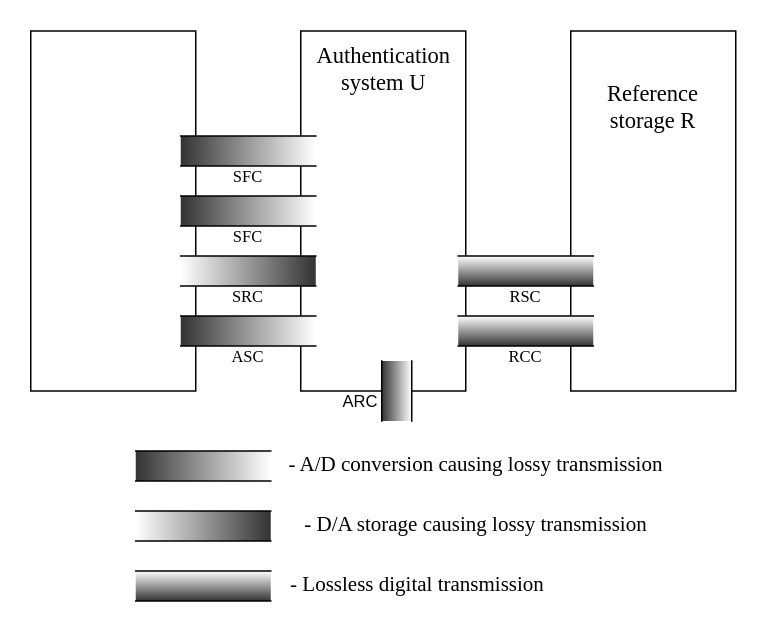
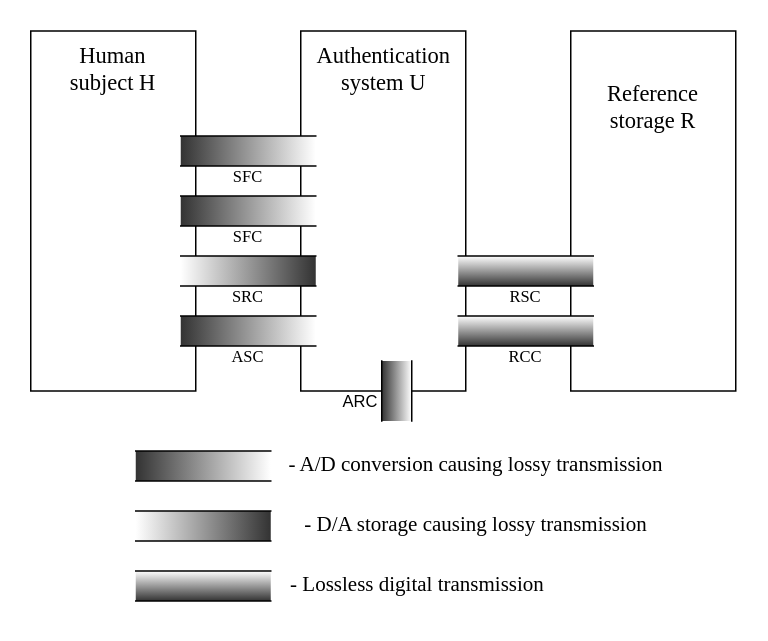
node "Human subject H": added
